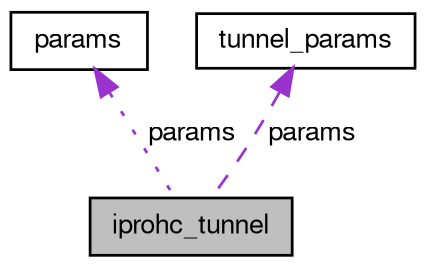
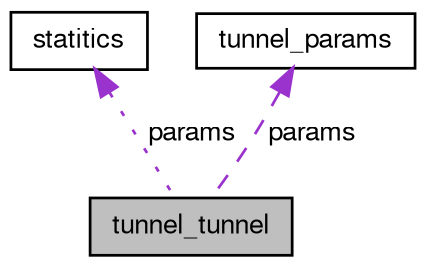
node "params": label "params" -> "statitics"
node "iprohc_tunnel": label "iprohc_tunnel" -> "tunnel_tunnel"
